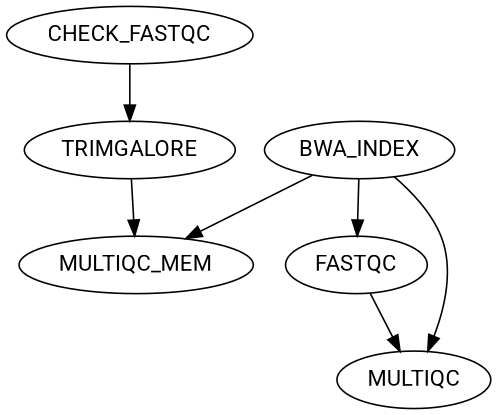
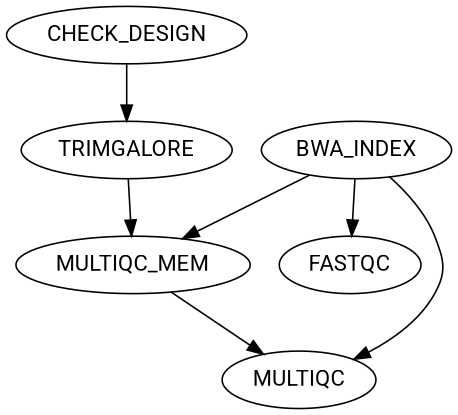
node "CHECK_FASTQC": label "CHECK_FASTQC" -> "CHECK_DESIGN"
edge "FASTQC" -> "MULTIQC": now "MULTIQC_MEM" -> "MULTIQC"
